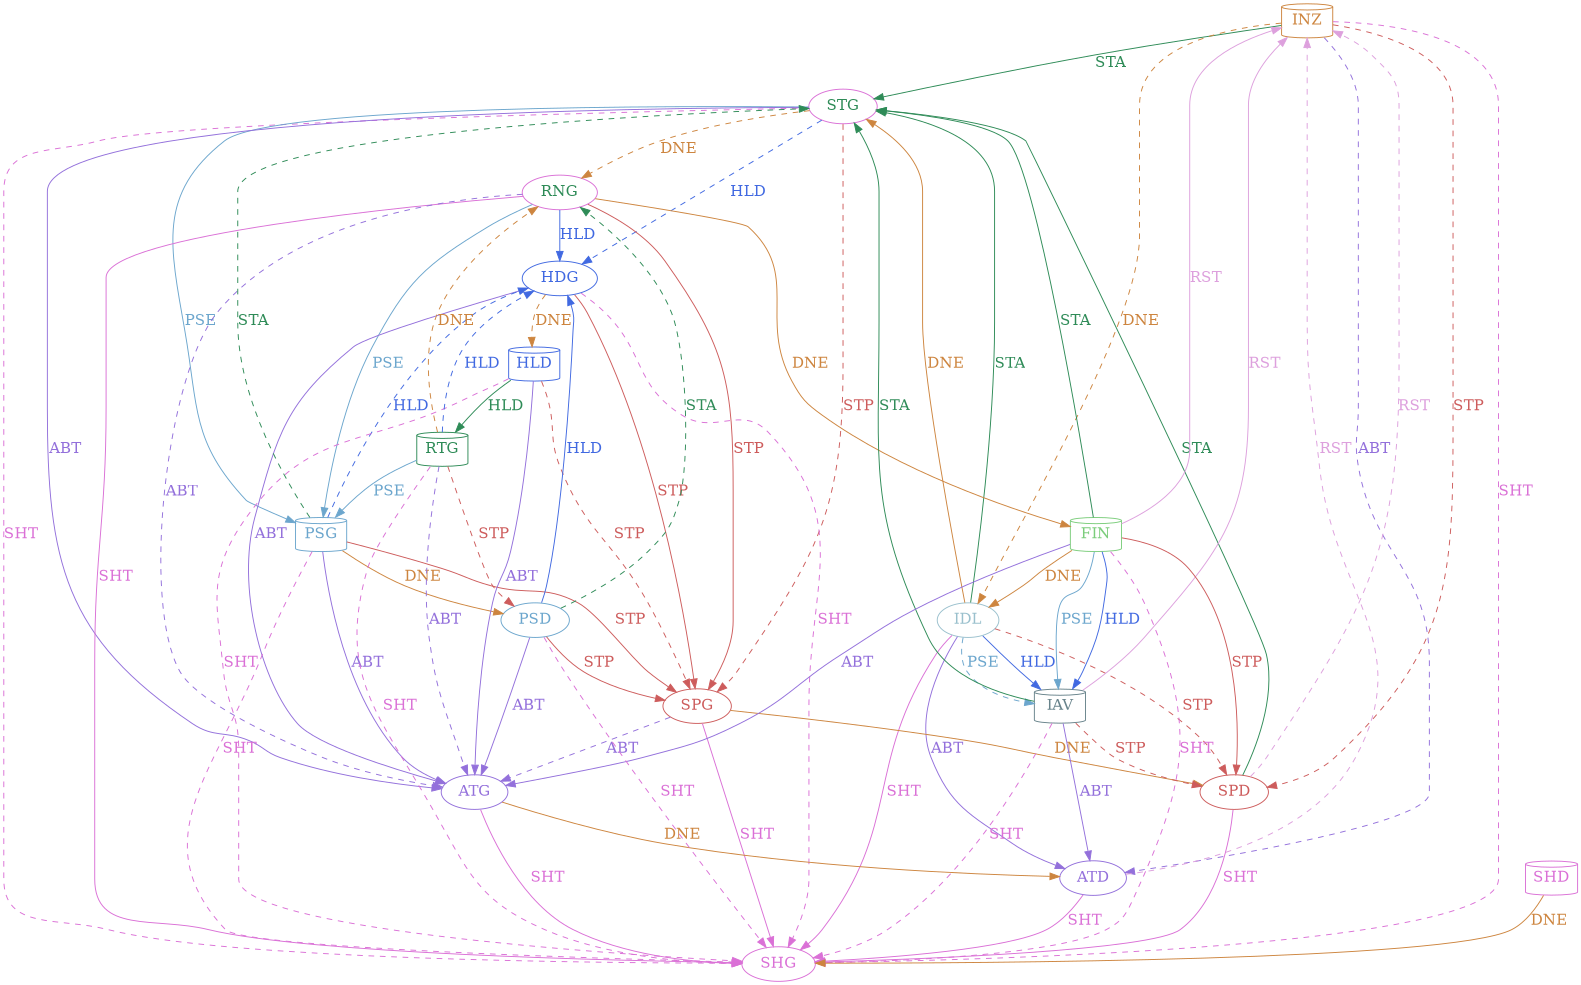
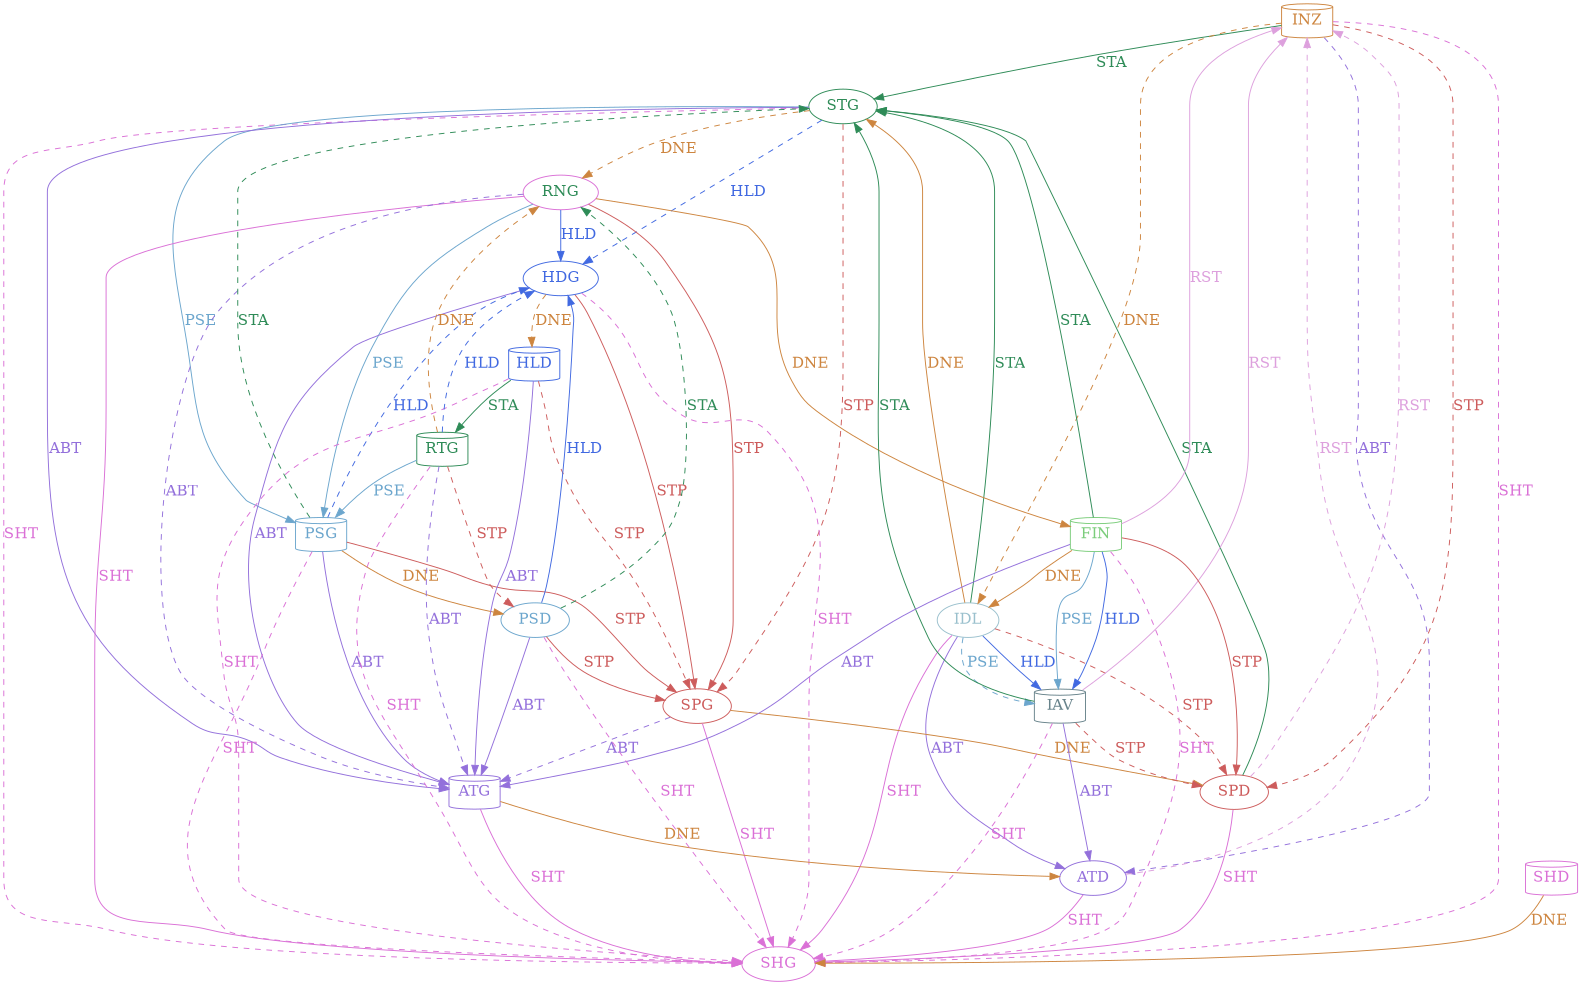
node "STG": color orchid -> seagreen
edge "HLD" -> "RTG": label "HLD" -> "STA"
node "ATG": shape ellipse -> cylinder
